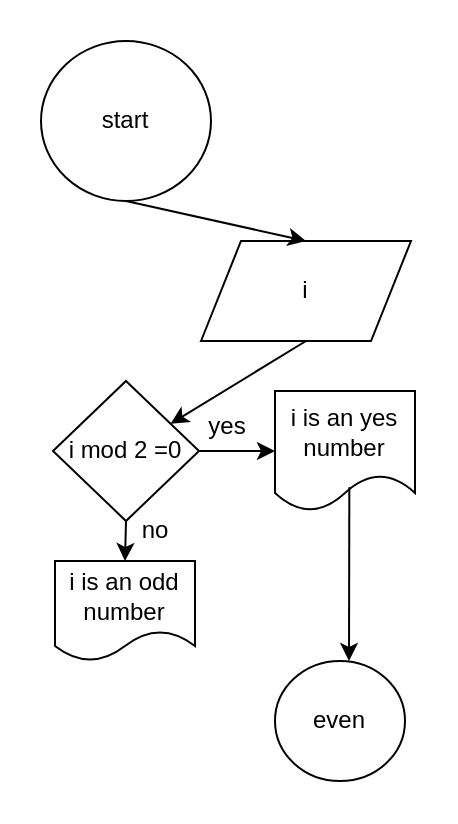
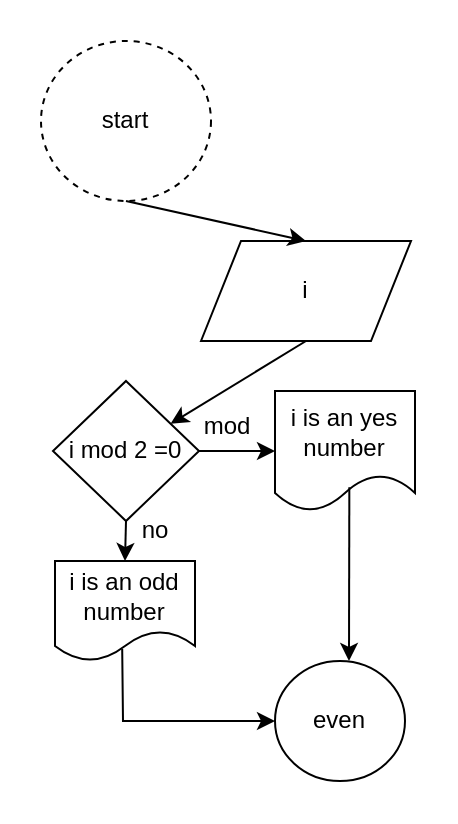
node "start": style solid -> dashed
node "yes": label "yes" -> "mod"
edge "i is an odd number" -> "even": added
